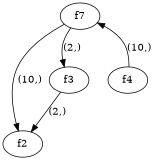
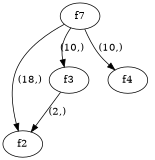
edge "f4" -> "f7": reversed
edge "f7" -> "f3": label "(2,)" -> "(10,)"
edge "f7" -> "f2": label "(10,)" -> "(18,)"
